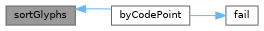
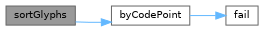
edge "byCodePoint" -> "sortGlyphs": reversed
